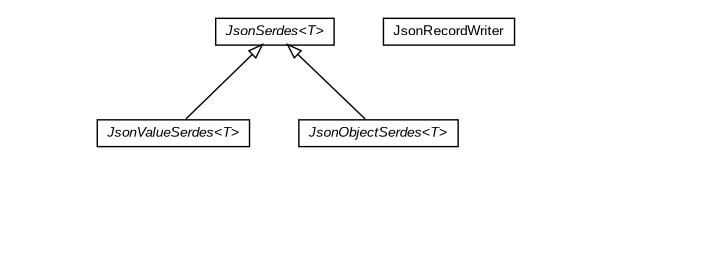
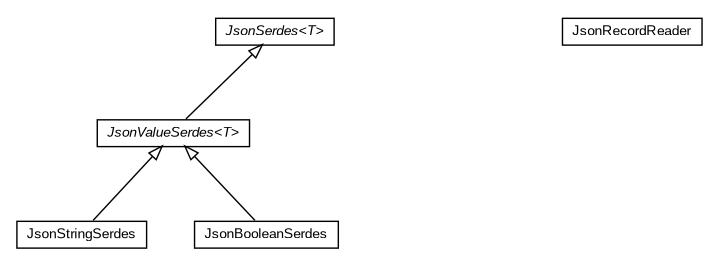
node "JsonRecordWriter": removed
node "JsonRecordReader": added
node "JsonObjectSerdes<T>": removed
node "JsonStringSerdes": added
node "JsonBooleanSerdes": added
